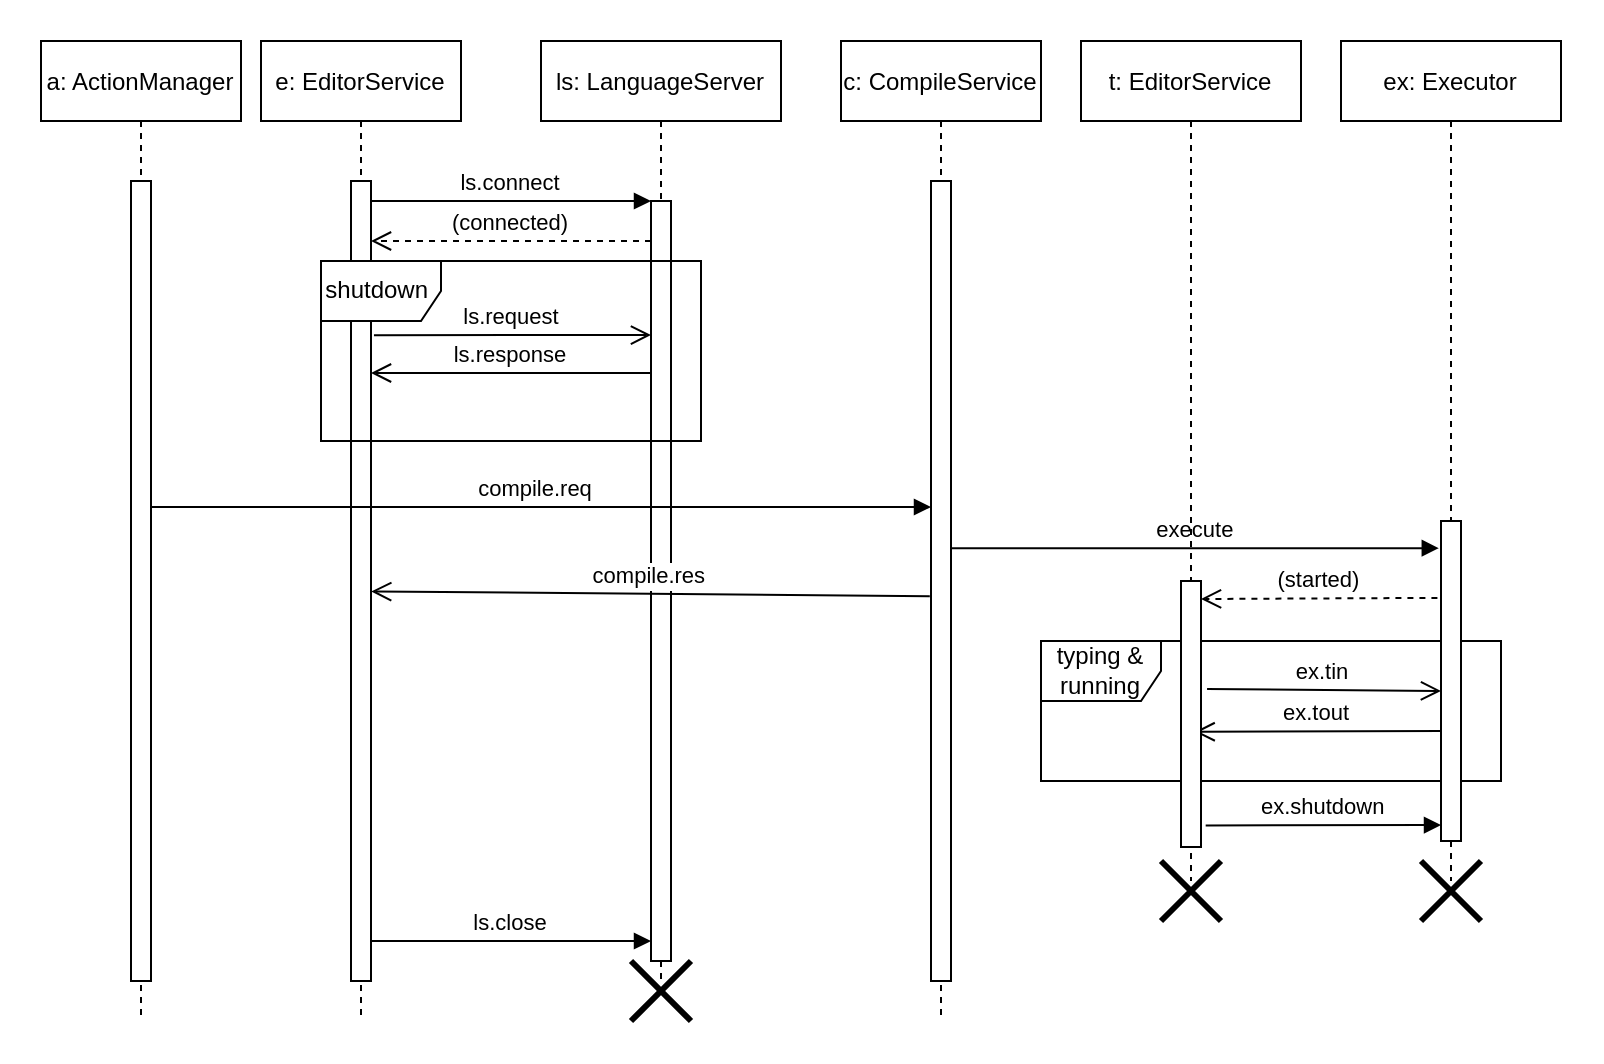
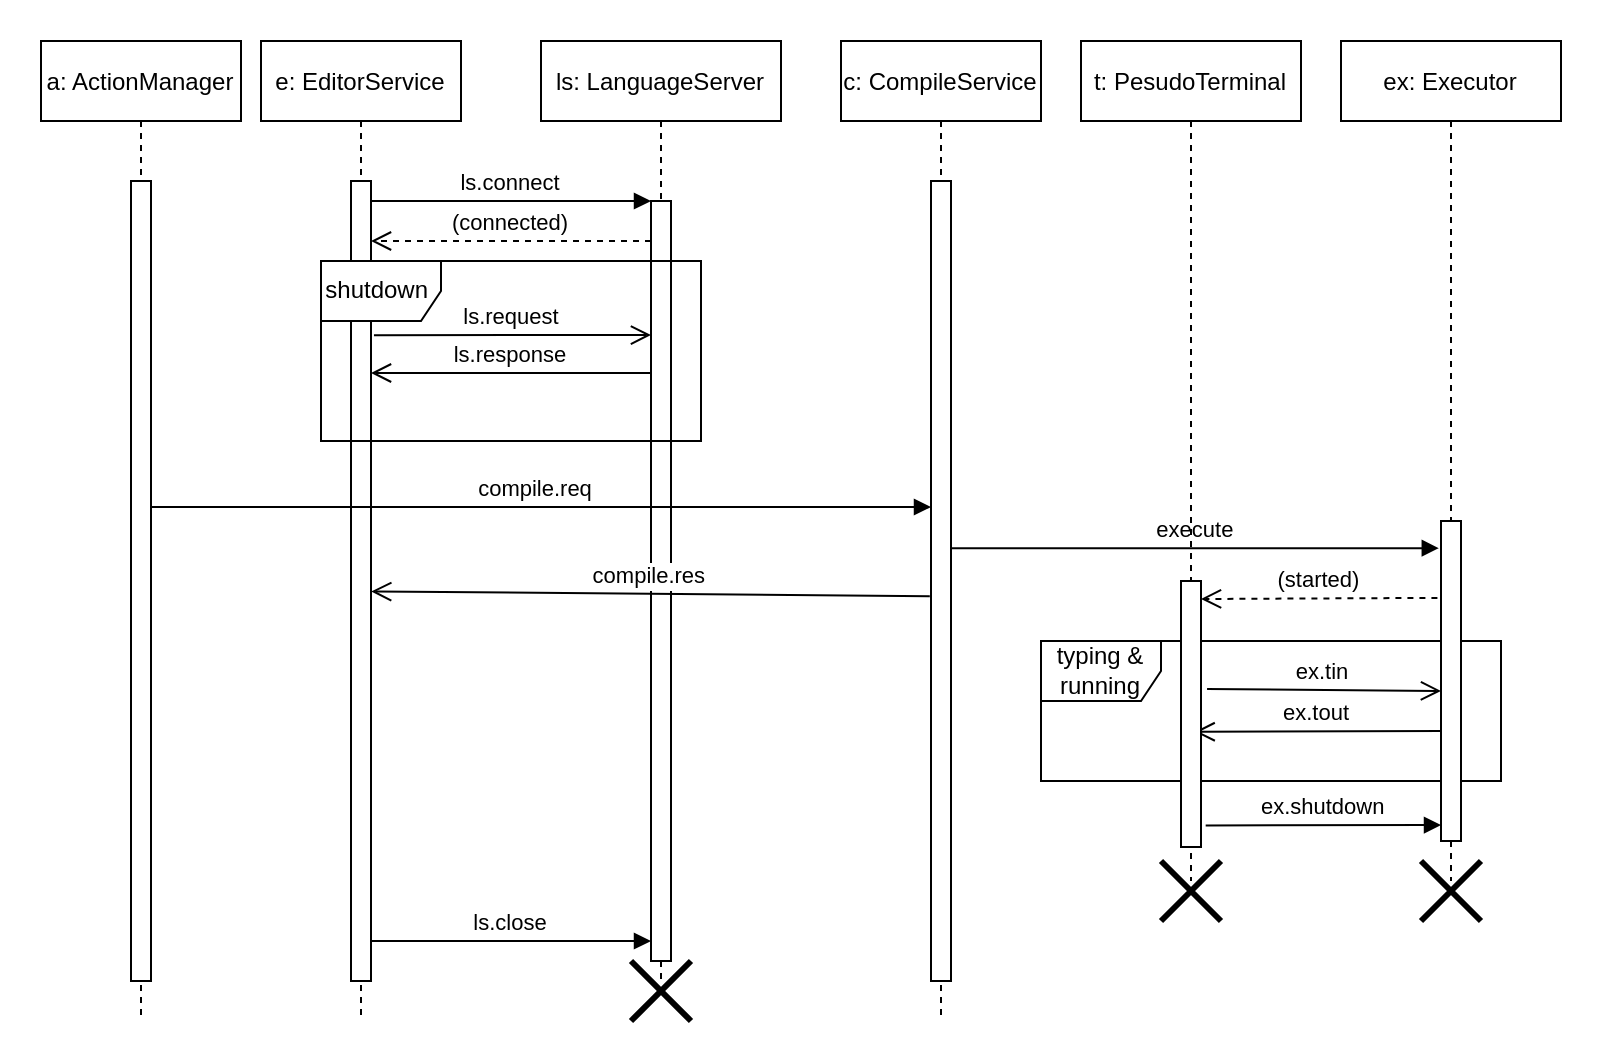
node "t: EditorService": label "t: EditorService" -> "t: PesudoTerminal"
